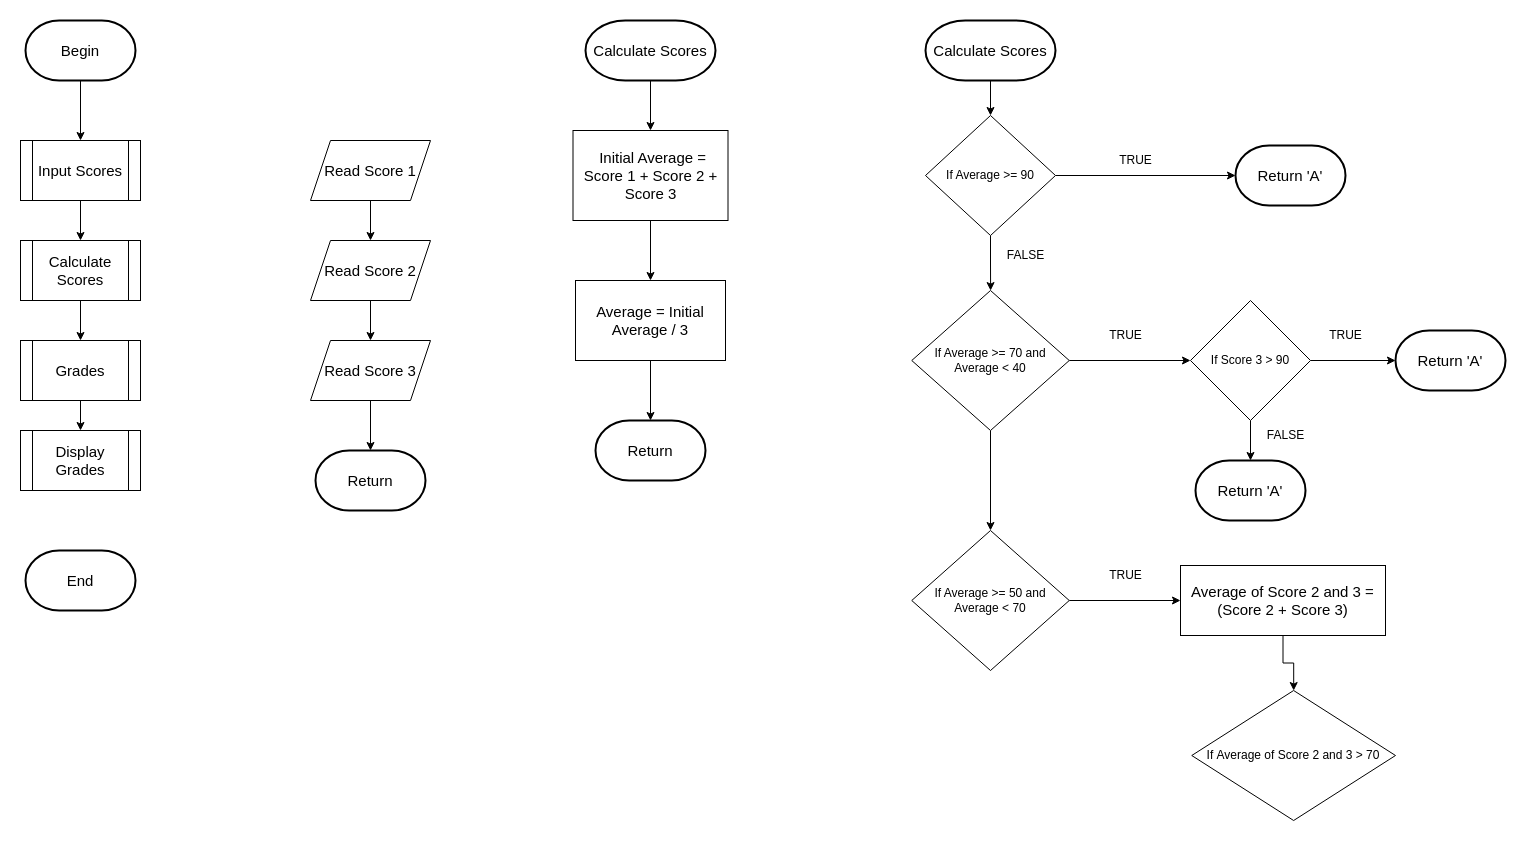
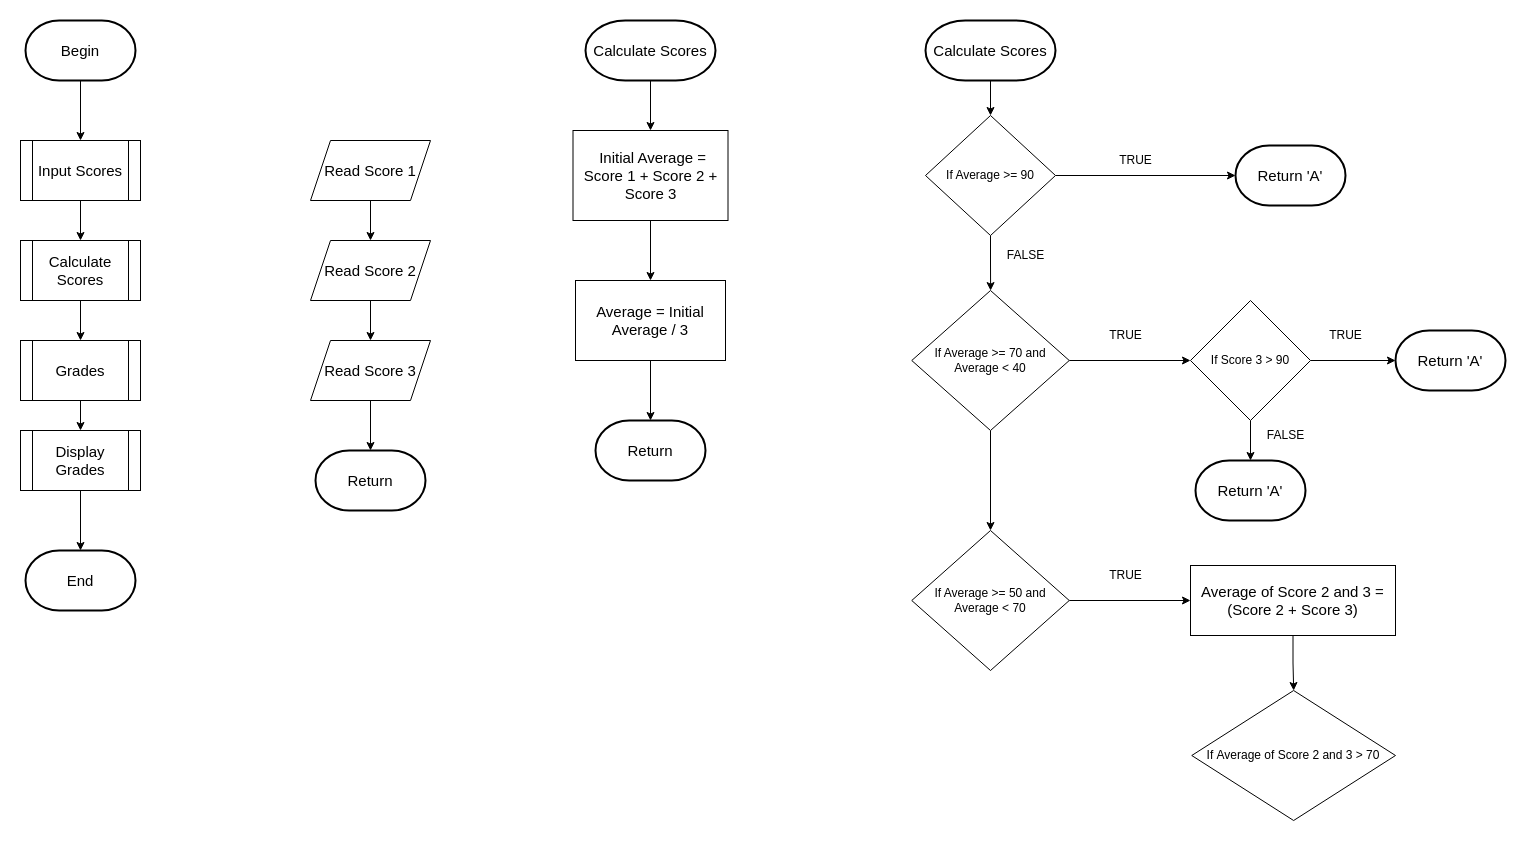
edge "Display Grades" -> "End": added
node "Average of Score 2 and 3 = (Score 2 + Score 3)": moved (1283, 601) -> (1293, 601)
